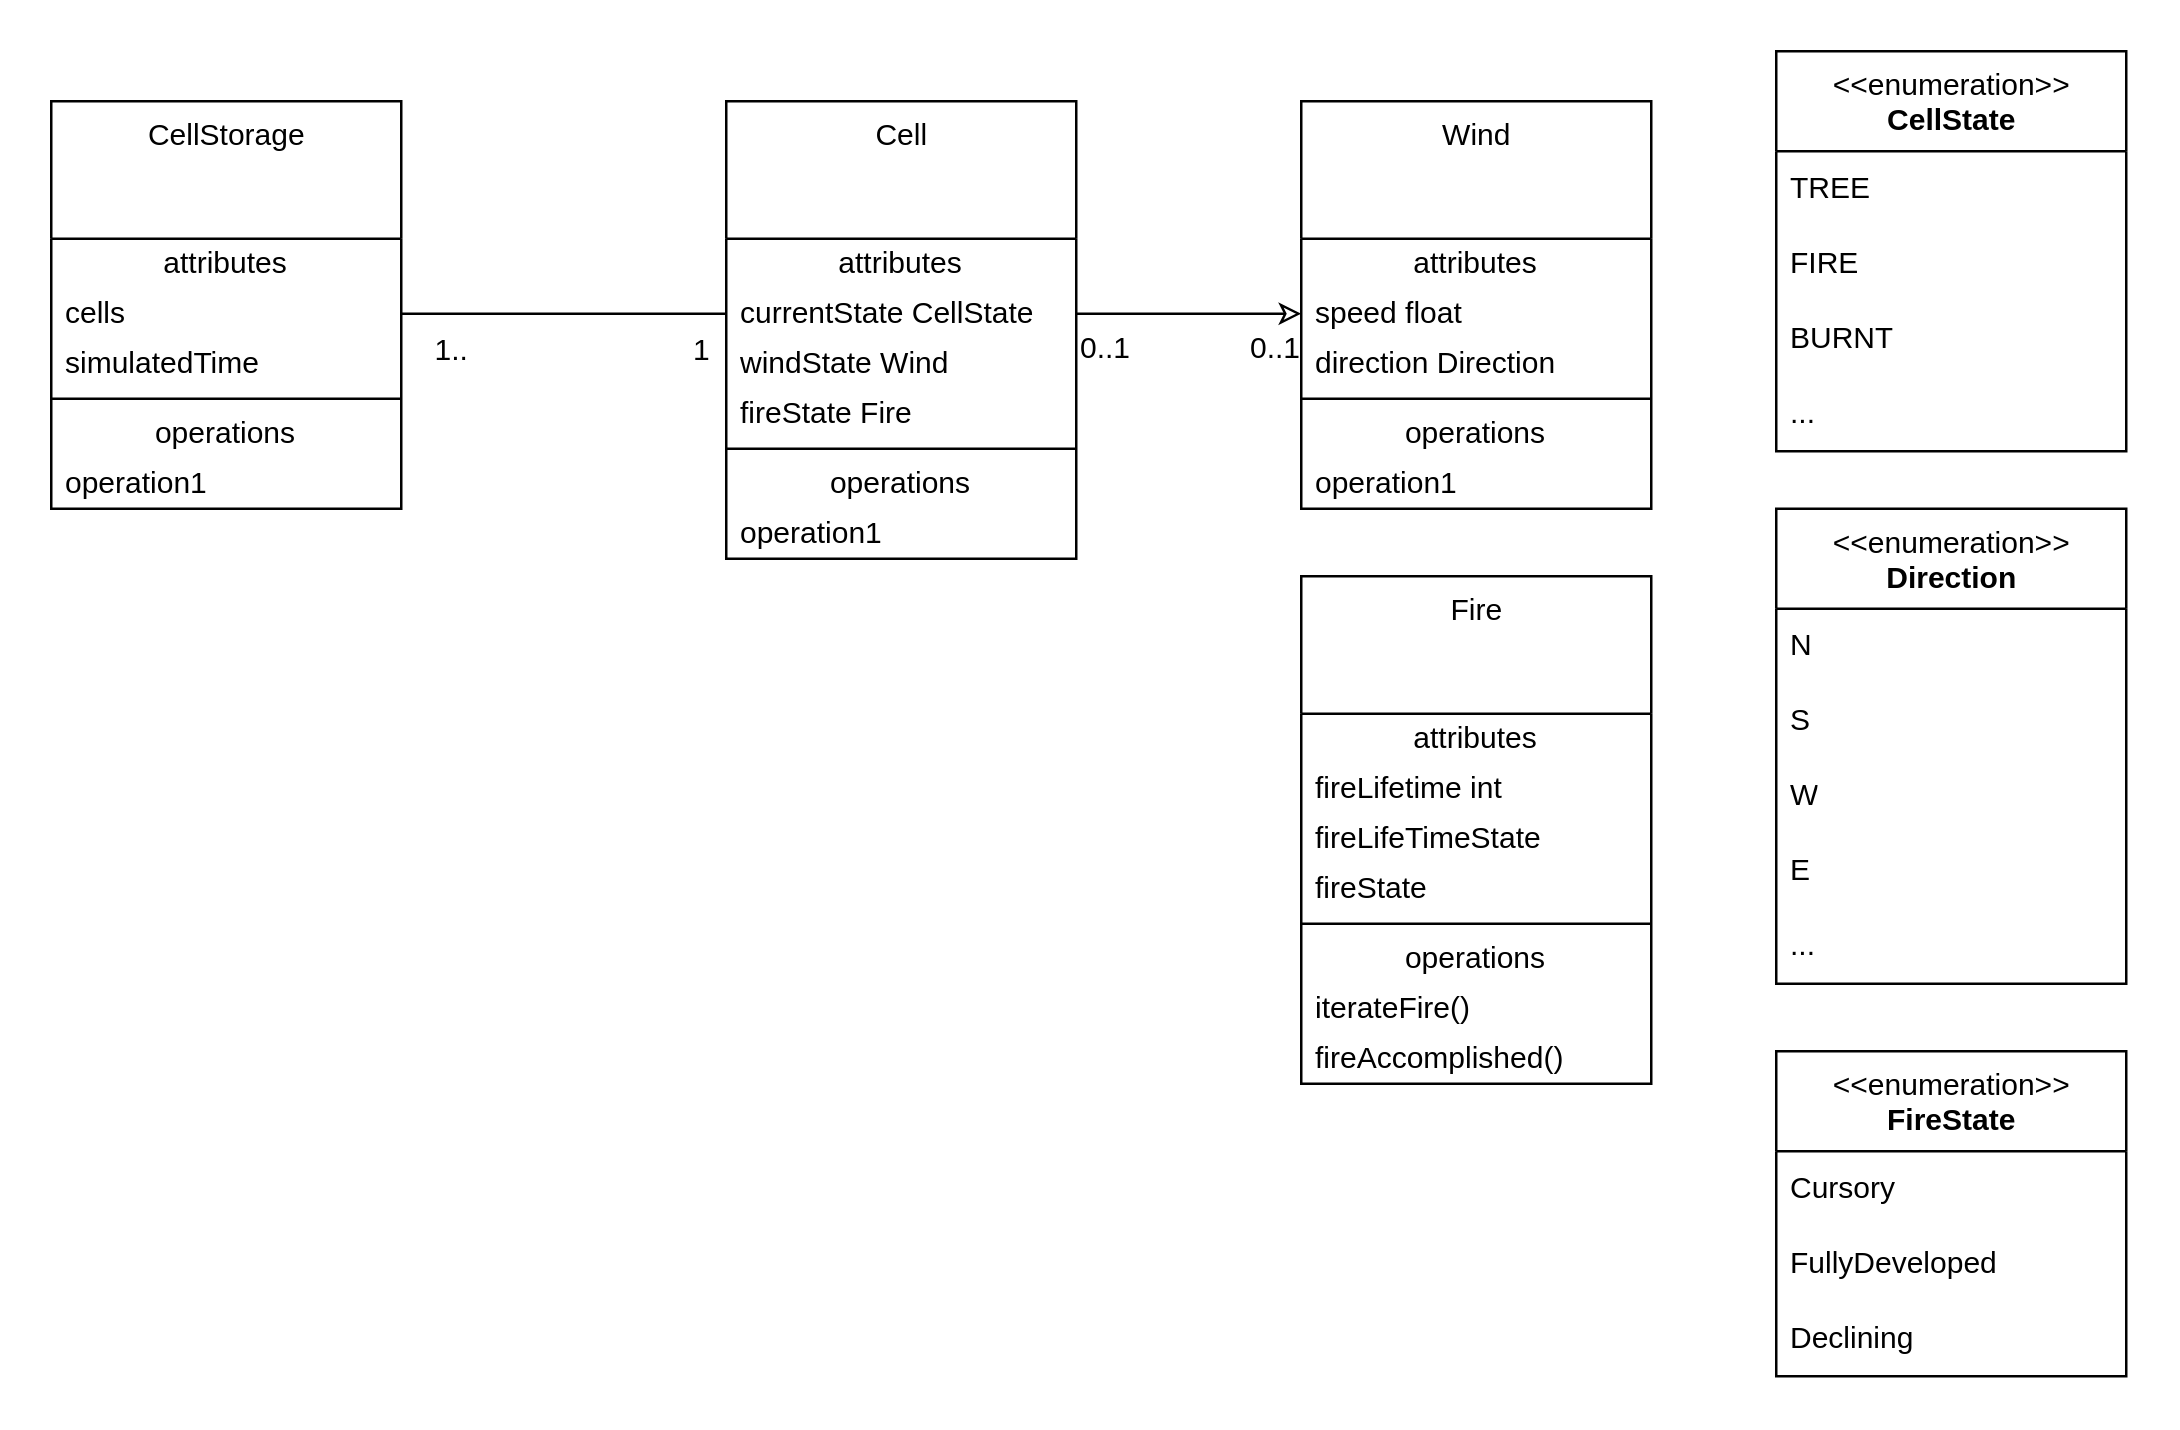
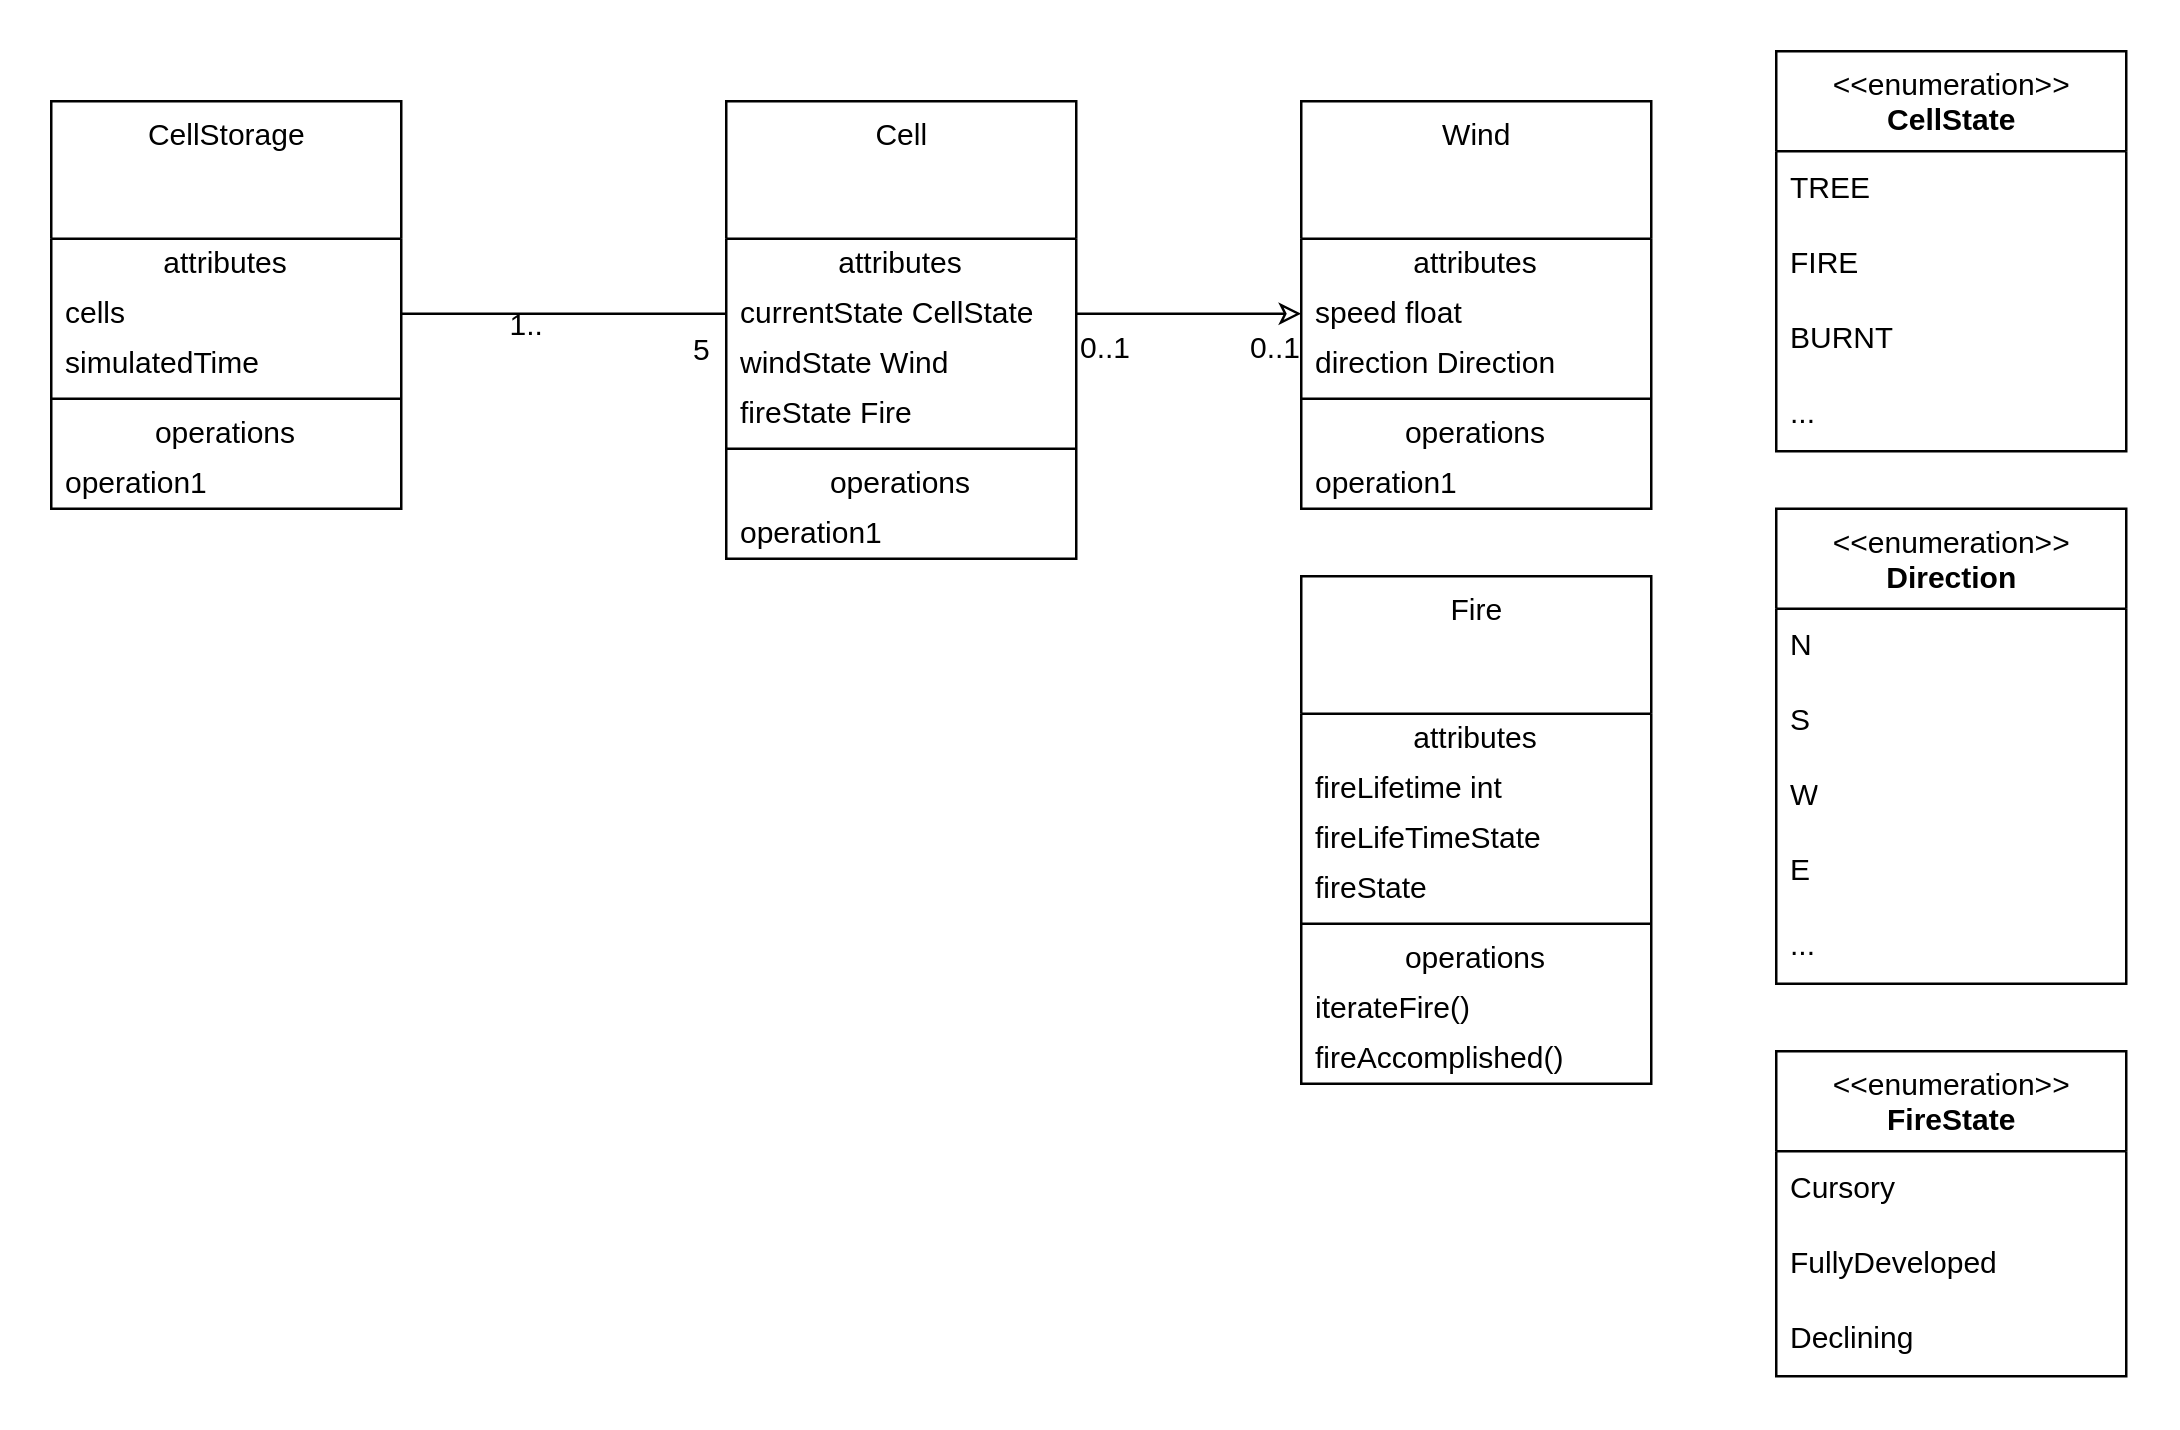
node "1..": moved (451, 351) -> (526, 326)
node "1": label "1" -> "5"
